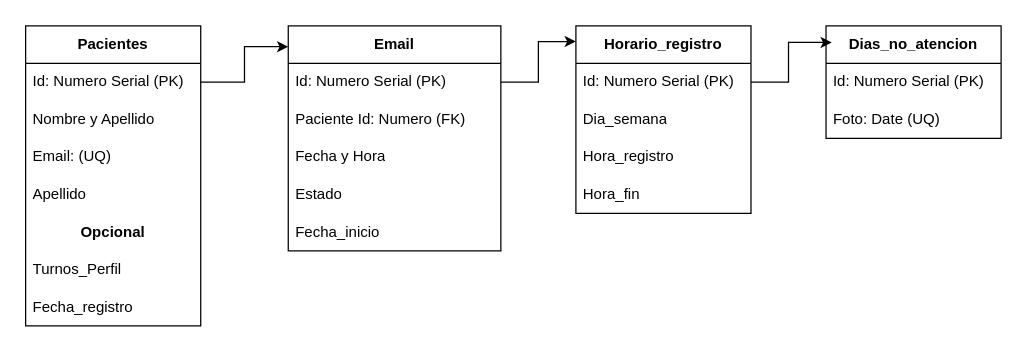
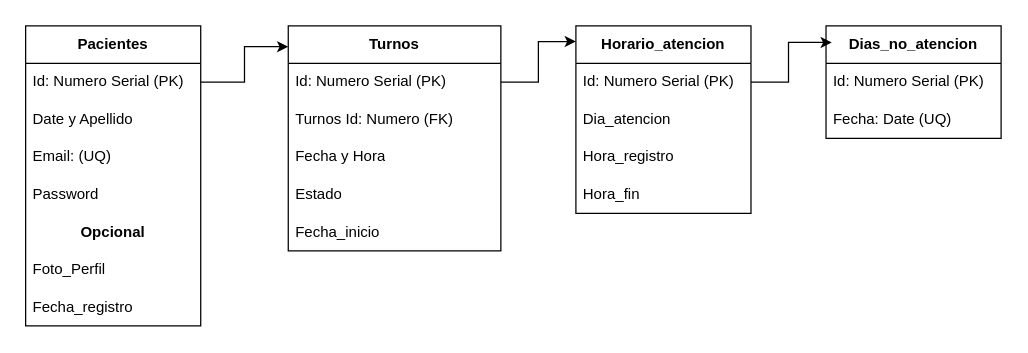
node "Email": label "Email" -> "Turnos"
node "Horario_registro": label "Horario_registro" -> "Horario_atencion"
node "Nombre y Apellido": label "Nombre y Apellido" -> "Date y Apellido"
node "Paciente Id: Numero (FK)": label "Paciente Id: Numero (FK)" -> "Turnos Id: Numero (FK)"
node "Dia_semana": label "Dia_semana" -> "Dia_atencion"
node "Foto: Date (UQ)": label "Foto: Date (UQ)" -> "Fecha: Date (UQ)"
node "Apellido": label "Apellido" -> "Password"
node "Turnos_Perfil": label "Turnos_Perfil" -> "Foto_Perfil"
